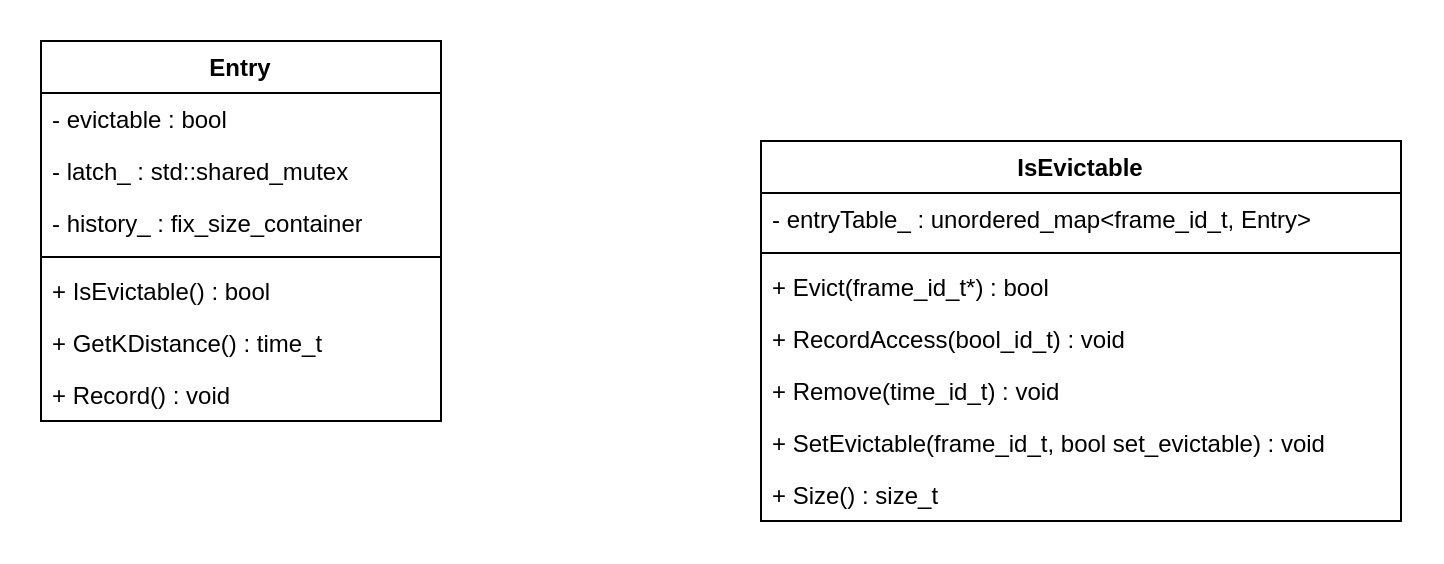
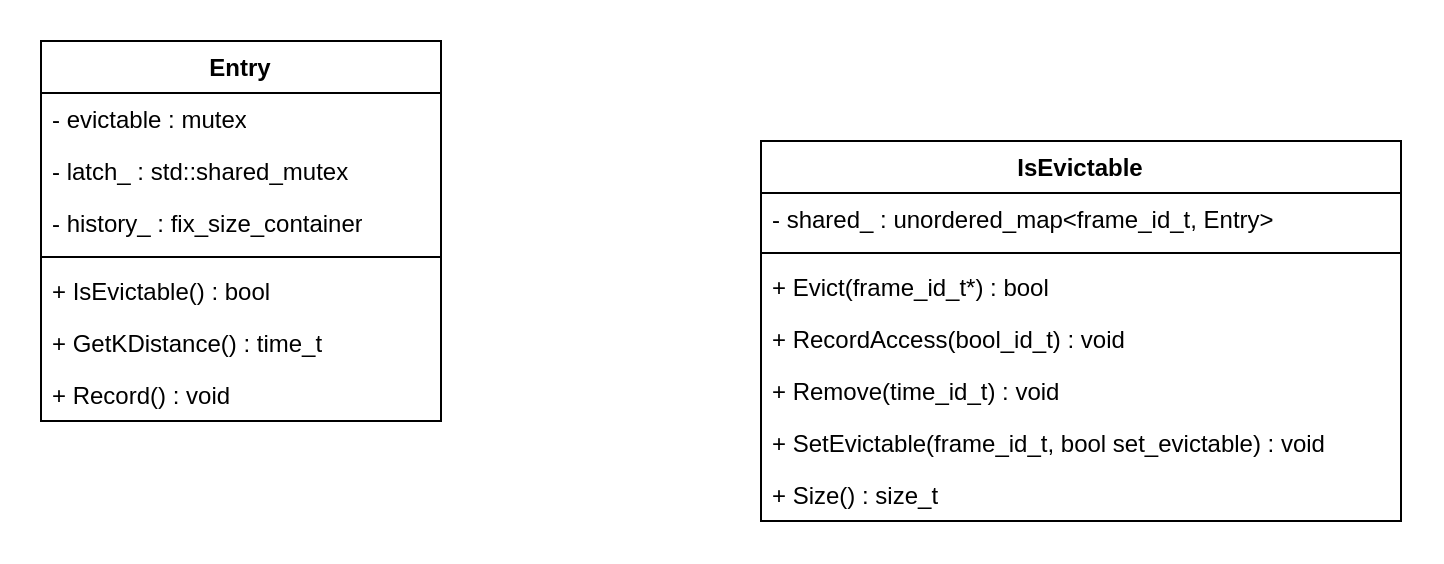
node "- evictable : bool": label "- evictable : bool" -> "- evictable : mutex"
node "- entryTable_ : unordered_map<frame_id_t, Entry>": label "- entryTable_ : unordered_map<frame_id_t, Entry>" -> "- shared_ : unordered_map<frame_id_t, Entry>"
